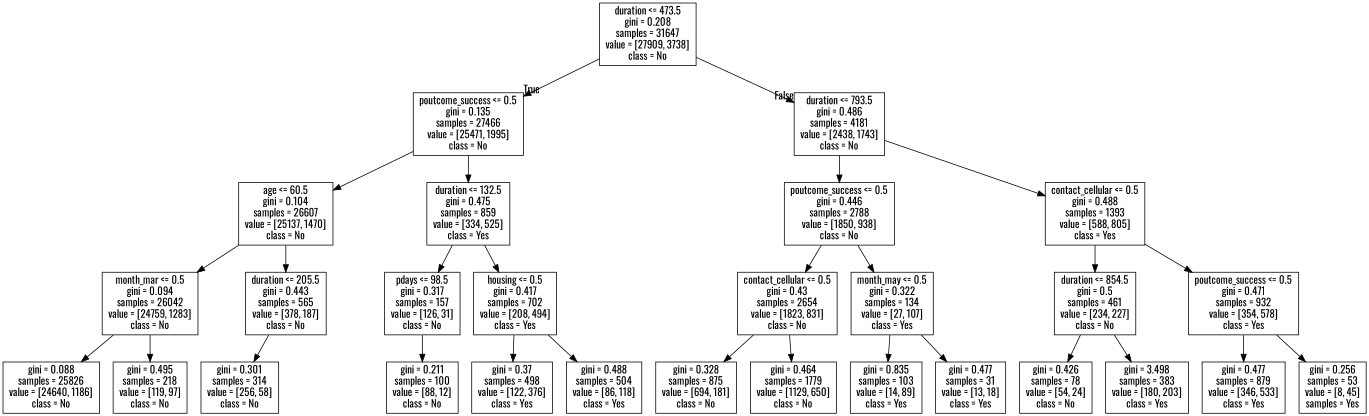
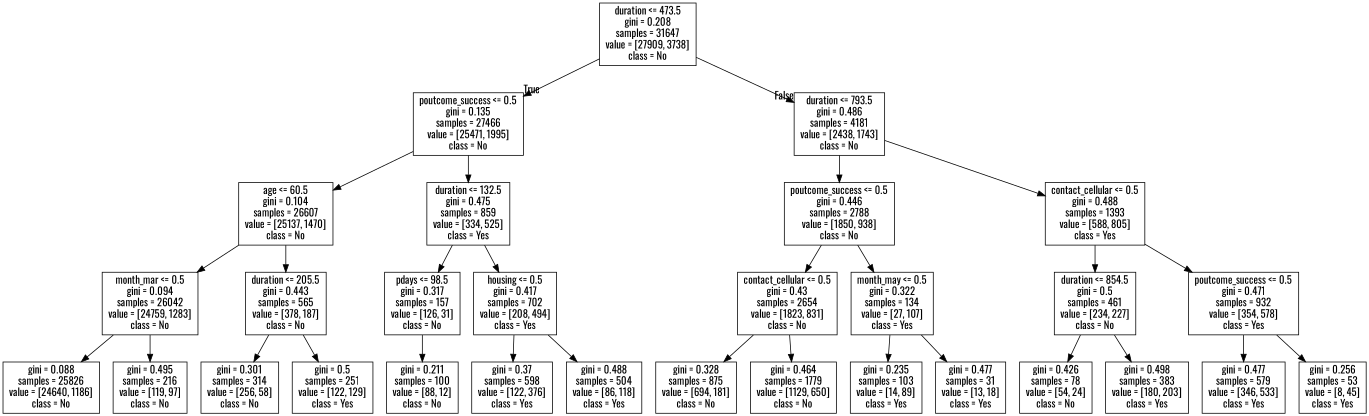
node "gini = 0.495 samples = 218 value = [119, 97] class = No": label "gini = 0.495 samples = 218 value = [119, 97] class = No" -> "gini = 0.495 samples = 216 value = [119, 97] class = No"
node "gini = 0.5 samples = 251 value = [122, 129] class = Yes": added
node "gini = 0.37 samples = 498 value = [122, 376] class = Yes": label "gini = 0.37 samples = 498 value = [122, 376] class = Yes" -> "gini = 0.37 samples = 598 value = [122, 376] class = Yes"
node "gini = 0.835 samples = 103 value = [14, 89] class = Yes": label "gini = 0.835 samples = 103 value = [14, 89] class = Yes" -> "gini = 0.235 samples = 103 value = [14, 89] class = Yes"
node "gini = 3.498 samples = 383 value = [180, 203] class = Yes": label "gini = 3.498 samples = 383 value = [180, 203] class = Yes" -> "gini = 0.498 samples = 383 value = [180, 203] class = Yes"
node "gini = 0.477 samples = 879 value = [346, 533] class = Yes": label "gini = 0.477 samples = 879 value = [346, 533] class = Yes" -> "gini = 0.477 samples = 579 value = [346, 533] class = Yes"
node "gini = 0.256 samples = 53 value = [8, 45] samples = Yes": label "gini = 0.256 samples = 53 value = [8, 45] samples = Yes" -> "gini = 0.256 samples = 53 value = [8, 45] class = Yes"
